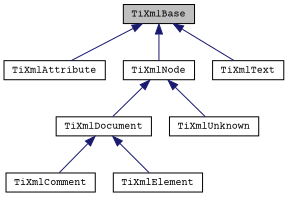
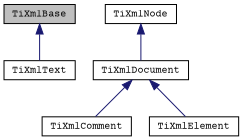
edge "TiXmlNode" -> "TiXmlBase": removed
node "TiXmlAttribute": removed
node "TiXmlUnknown": removed
